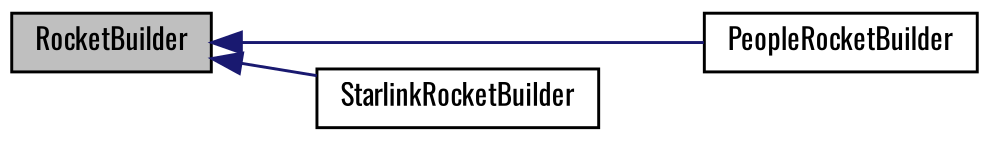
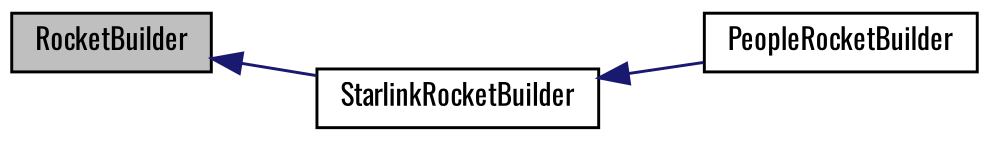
edge "PeopleRocketBuilder" -> "RocketBuilder": now "PeopleRocketBuilder" -> "StarlinkRocketBuilder"
